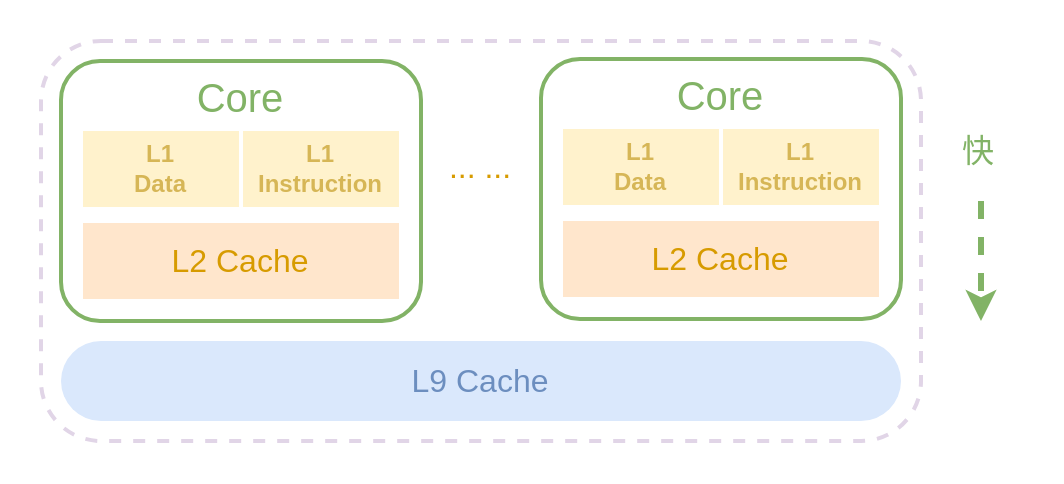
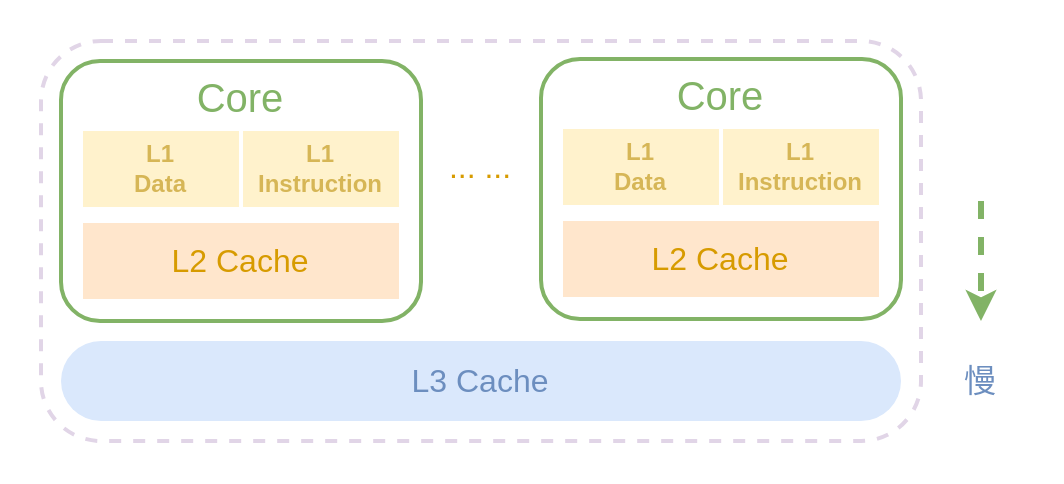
node "快": removed
node "慢": added
node "L9 Cache": label "L9 Cache" -> "L3 Cache"
